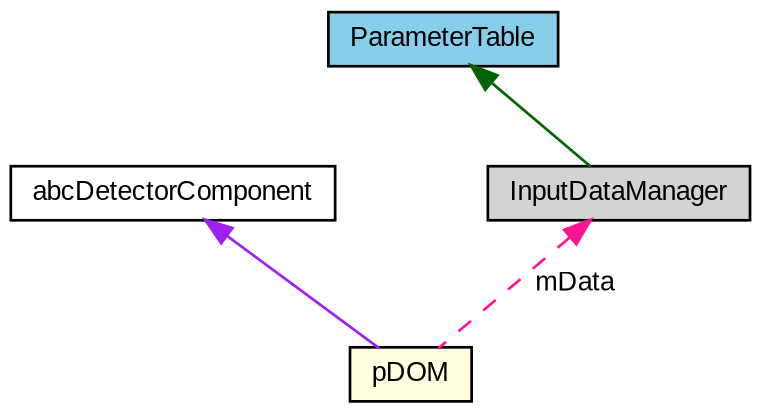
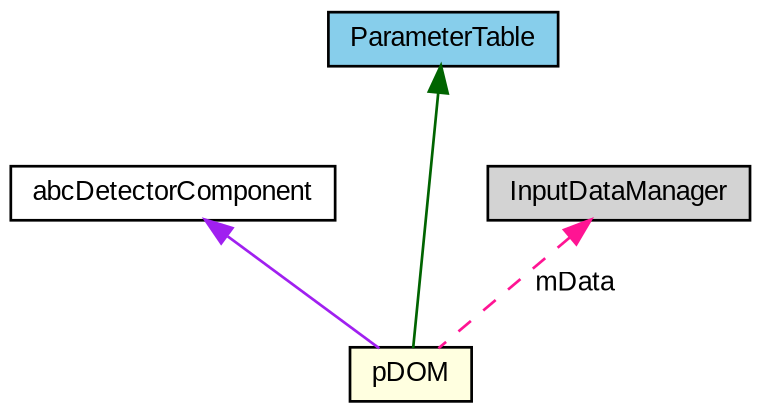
edge "InputDataManager" -> "ParameterTable": now "pDOM" -> "ParameterTable"
